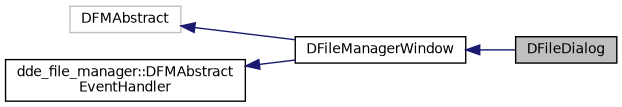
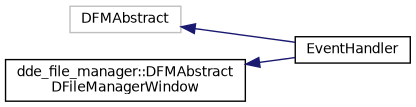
node "DFileManagerWindow": label "DFileManagerWindow" -> "EventHandler"
node "DFileDialog": removed
node "dde_file_manager::DFMAbstract EventHandler": label "dde_file_manager::DFMAbstract EventHandler" -> "dde_file_manager::DFMAbstract DFileManagerWindow"
